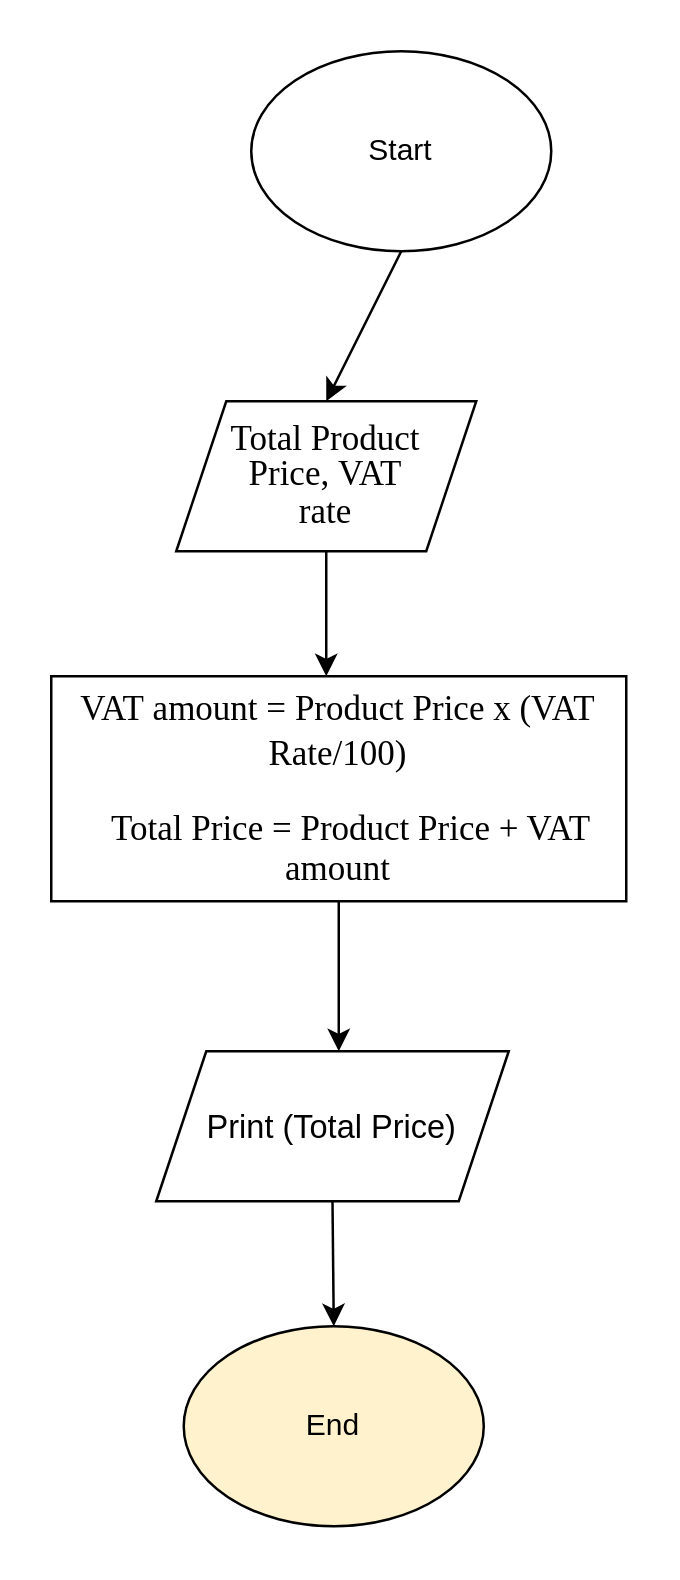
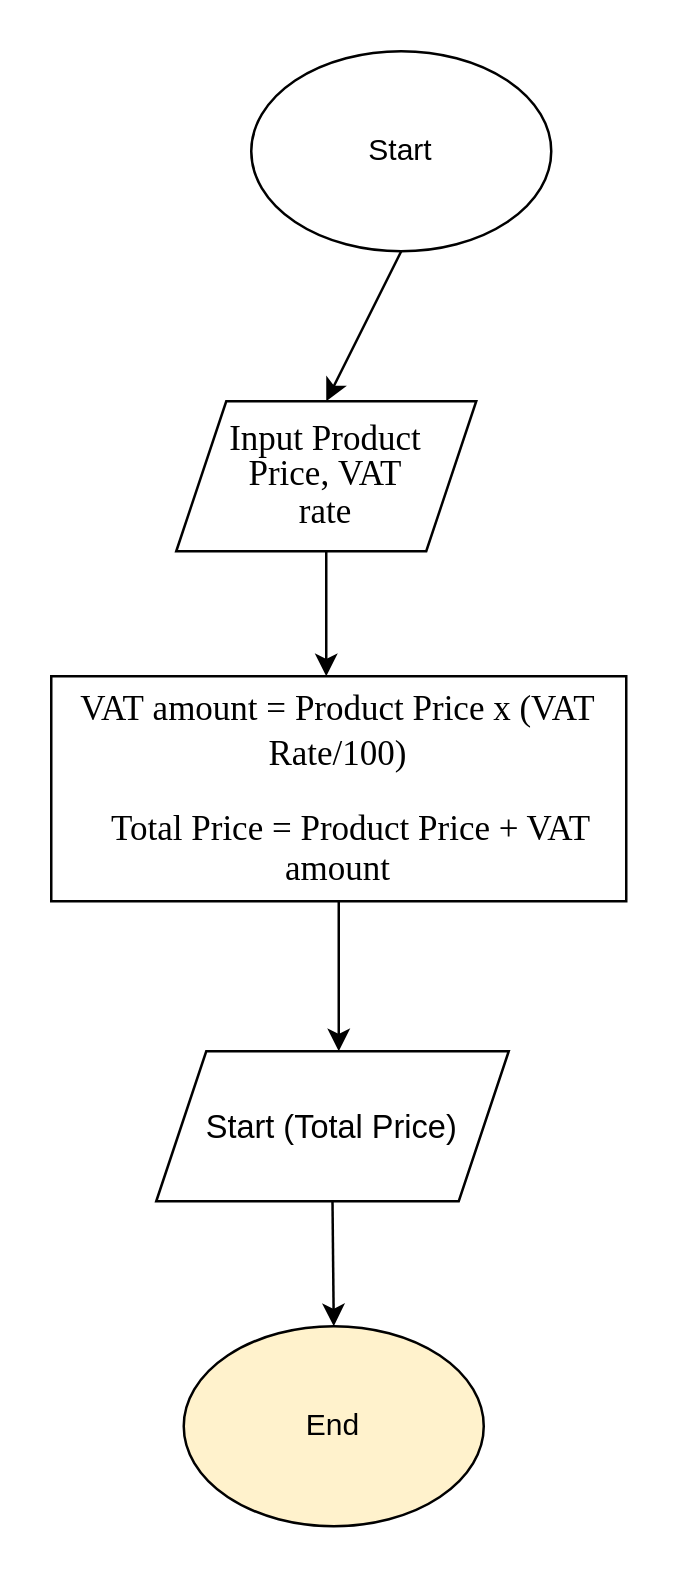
node "Total Product Price, VAT rate": label "Total Product Price, VAT rate" -> "Input Product Price, VAT rate"
node "Print (Total Price)": label "Print (Total Price)" -> "Start (Total Price)"
